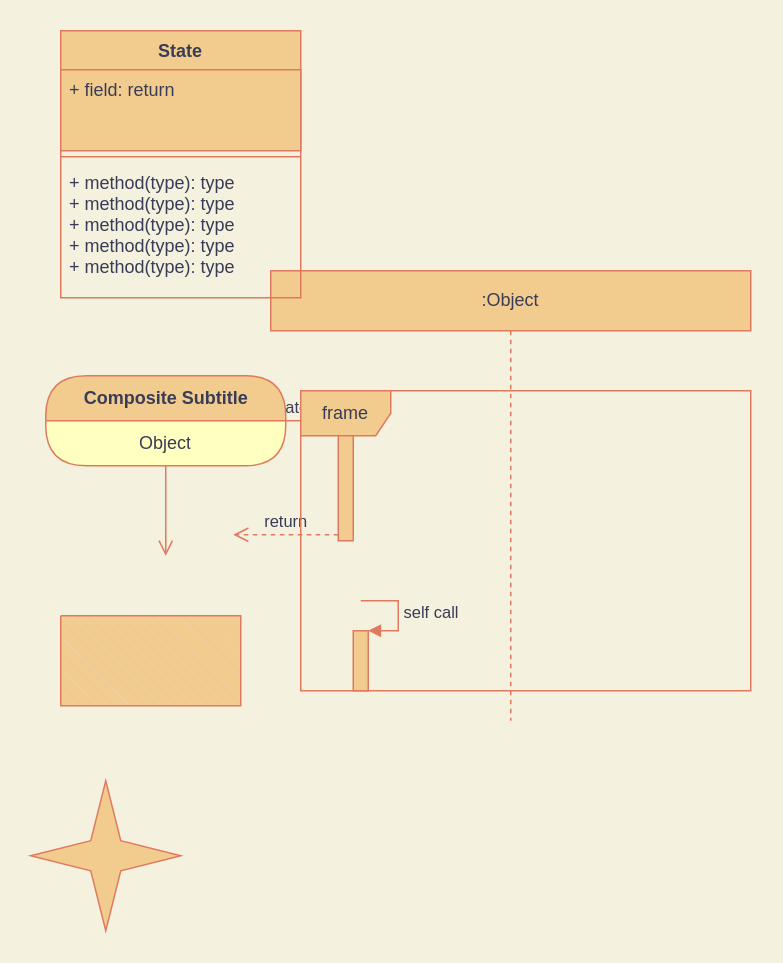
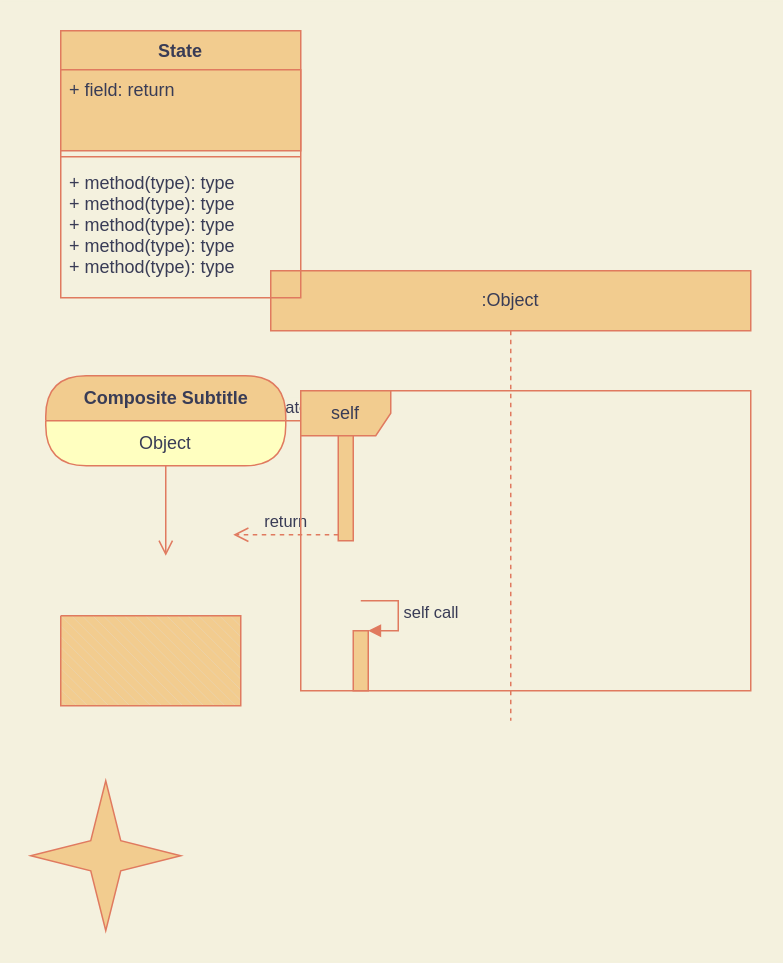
node "frame": label "frame" -> "self"
